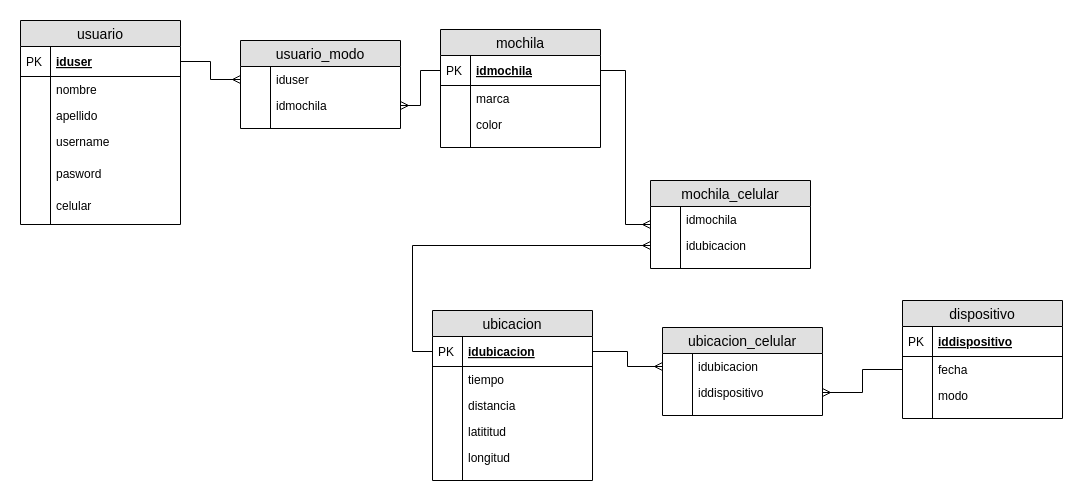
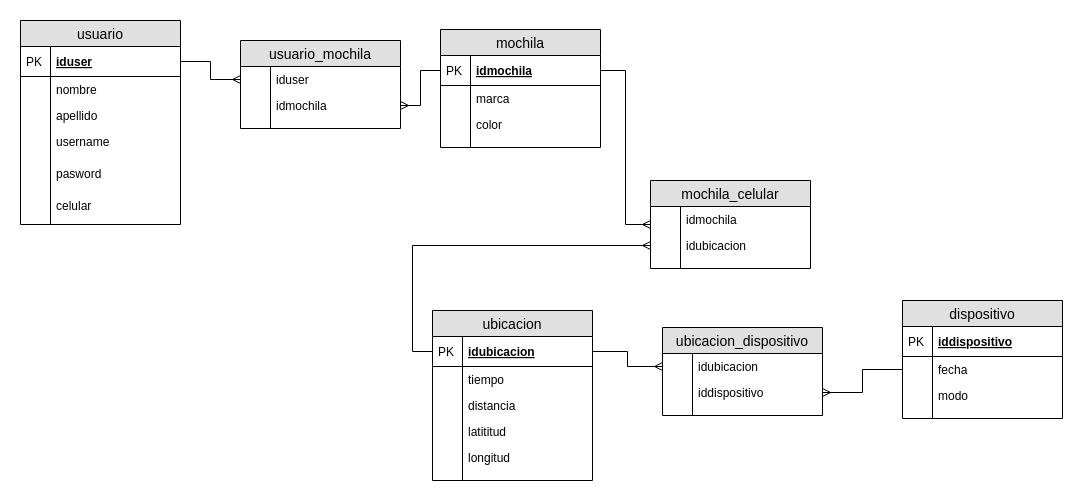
node "usuario_modo": label "usuario_modo" -> "usuario_mochila"
node "ubicacion_celular": label "ubicacion_celular" -> "ubicacion_dispositivo"
